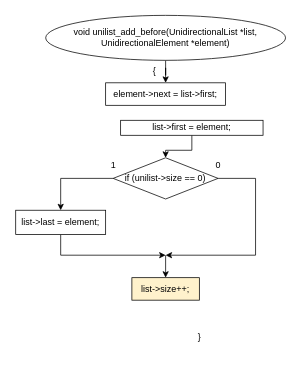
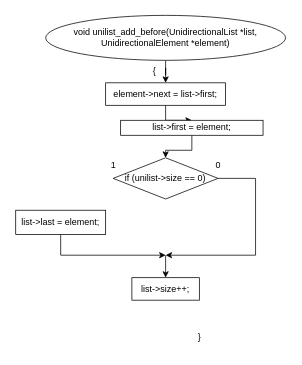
edge "element->next = list->first;" -> "list->first = element;": added
edge "if (unilist->size == 0)" -> "list->last = element;": removed
node "list->size++;": fillcolor #fff2cc -> #ffffff
